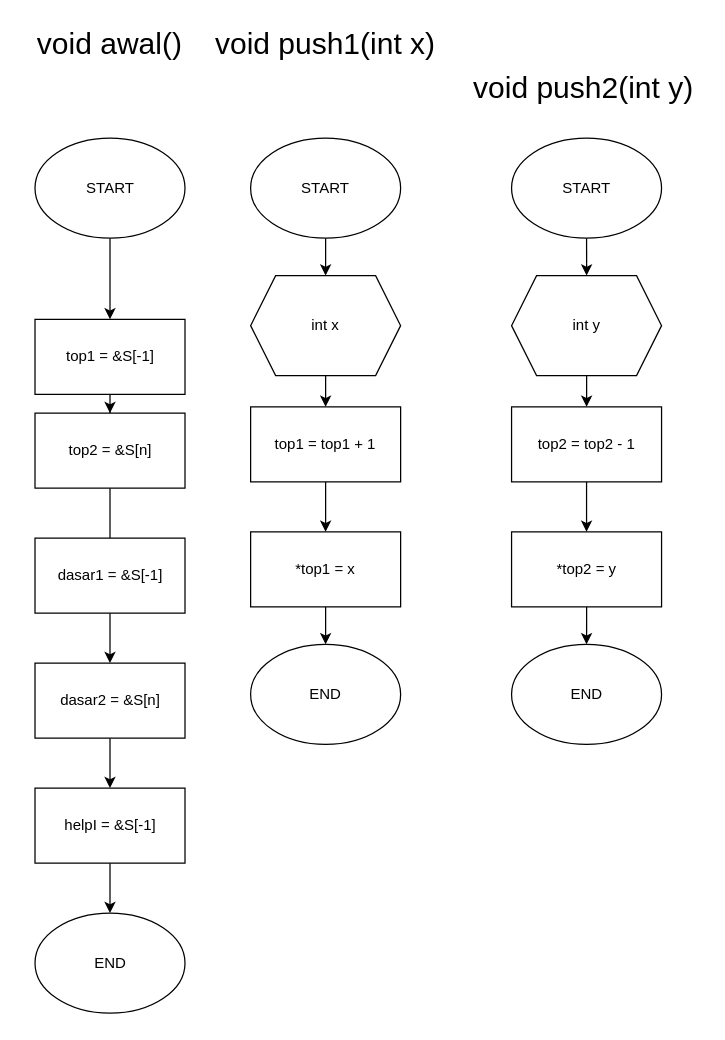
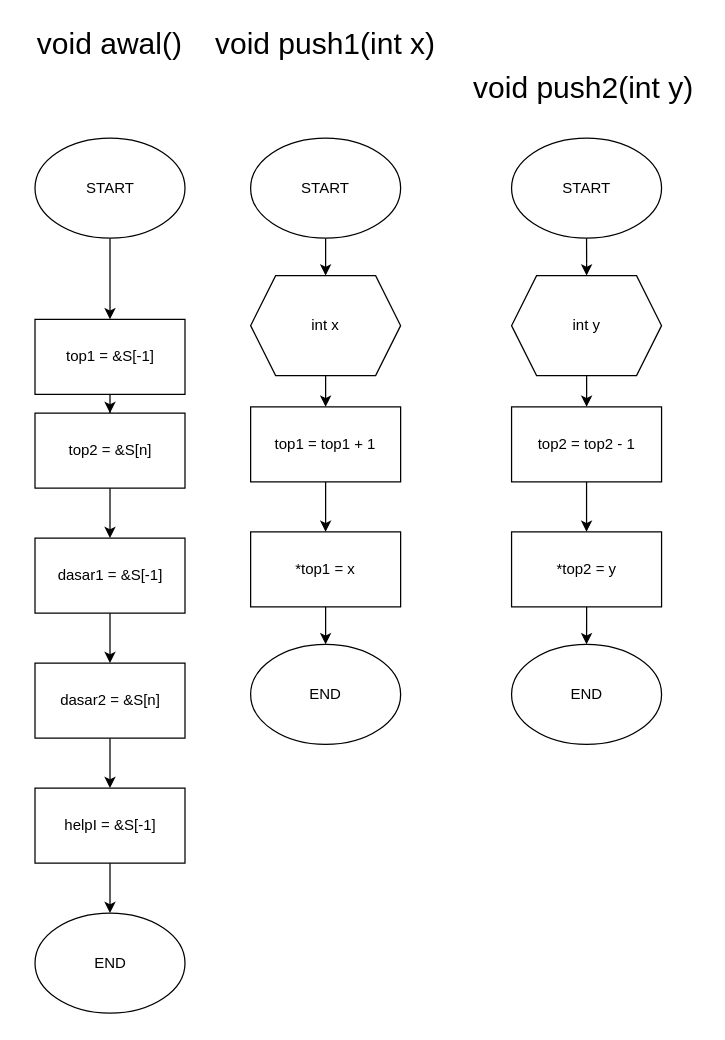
edge "top2 = &S[n]" -- "dasar1 = &S[-1]": arrowhead none -> classic
